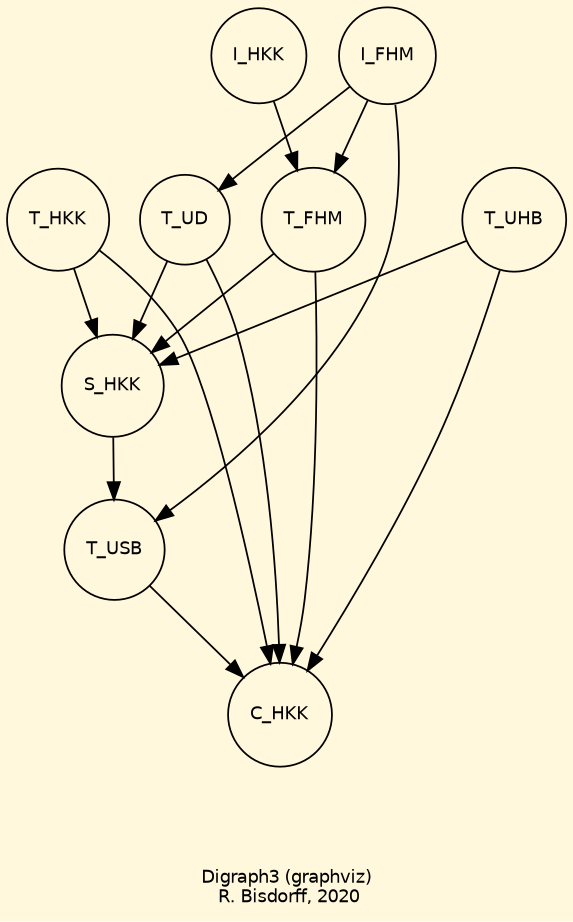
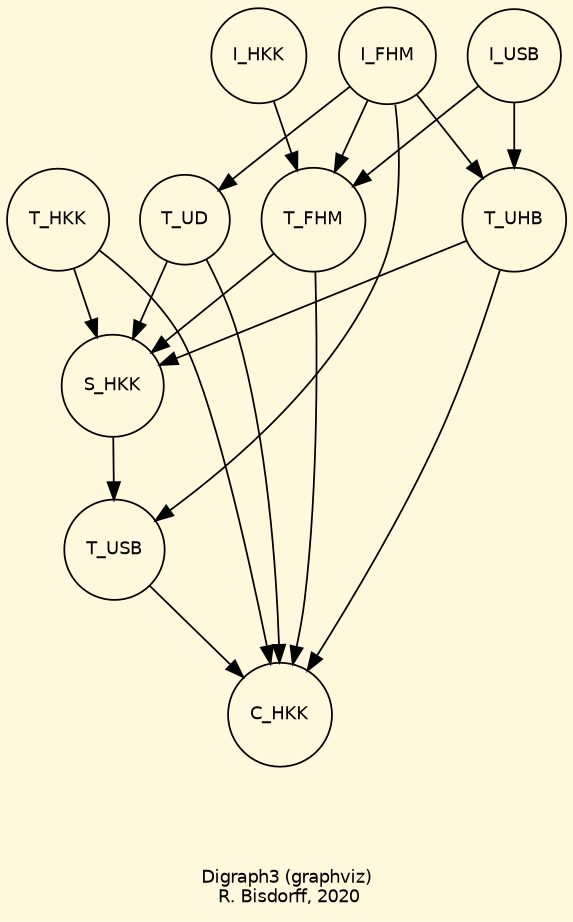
node "I_USB": added
edge "I_FHM" -> "T_UHB": added
